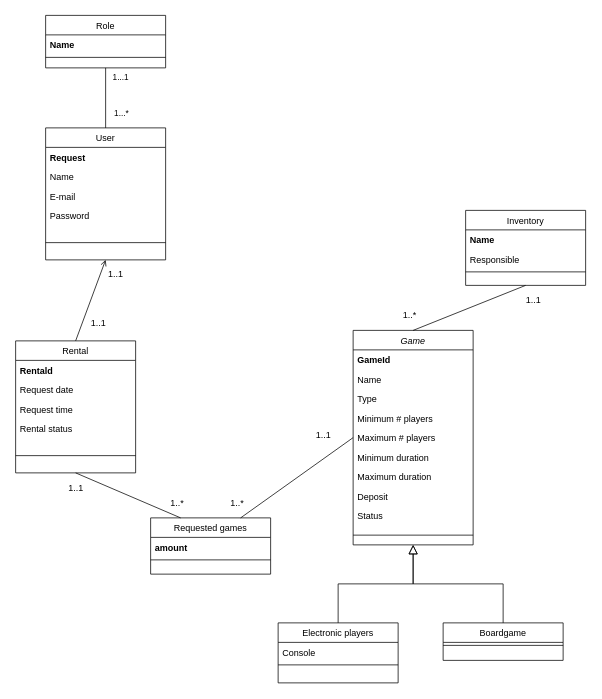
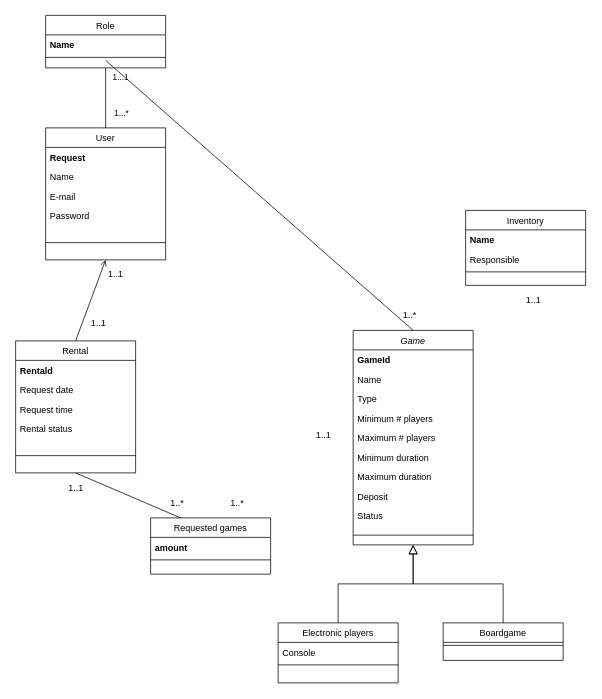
edge "Inventory" -- "Game": now "1...1" -- "Game"
edge "Maximum # players" -- "Requested games": removed
